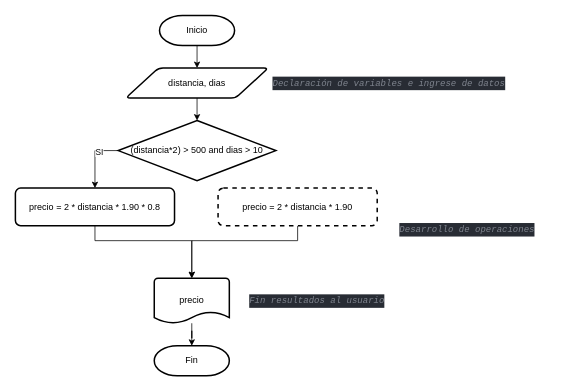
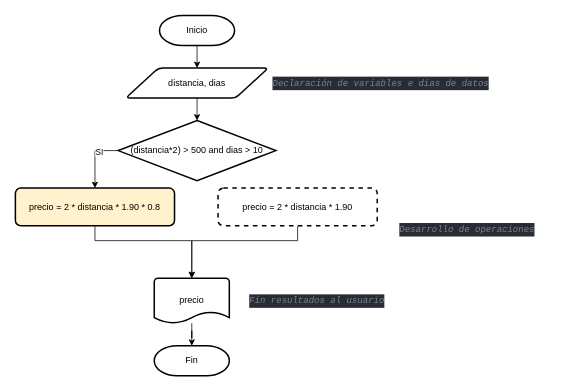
node "Declaración de variables e ingrese de datos": label "Declaración de variables e ingrese de datos" -> "Declaración de variables e dias de datos"
node "precio = 2 * distancia * 1.90 * 0.8": fillcolor #ffffff -> #fff2cc
